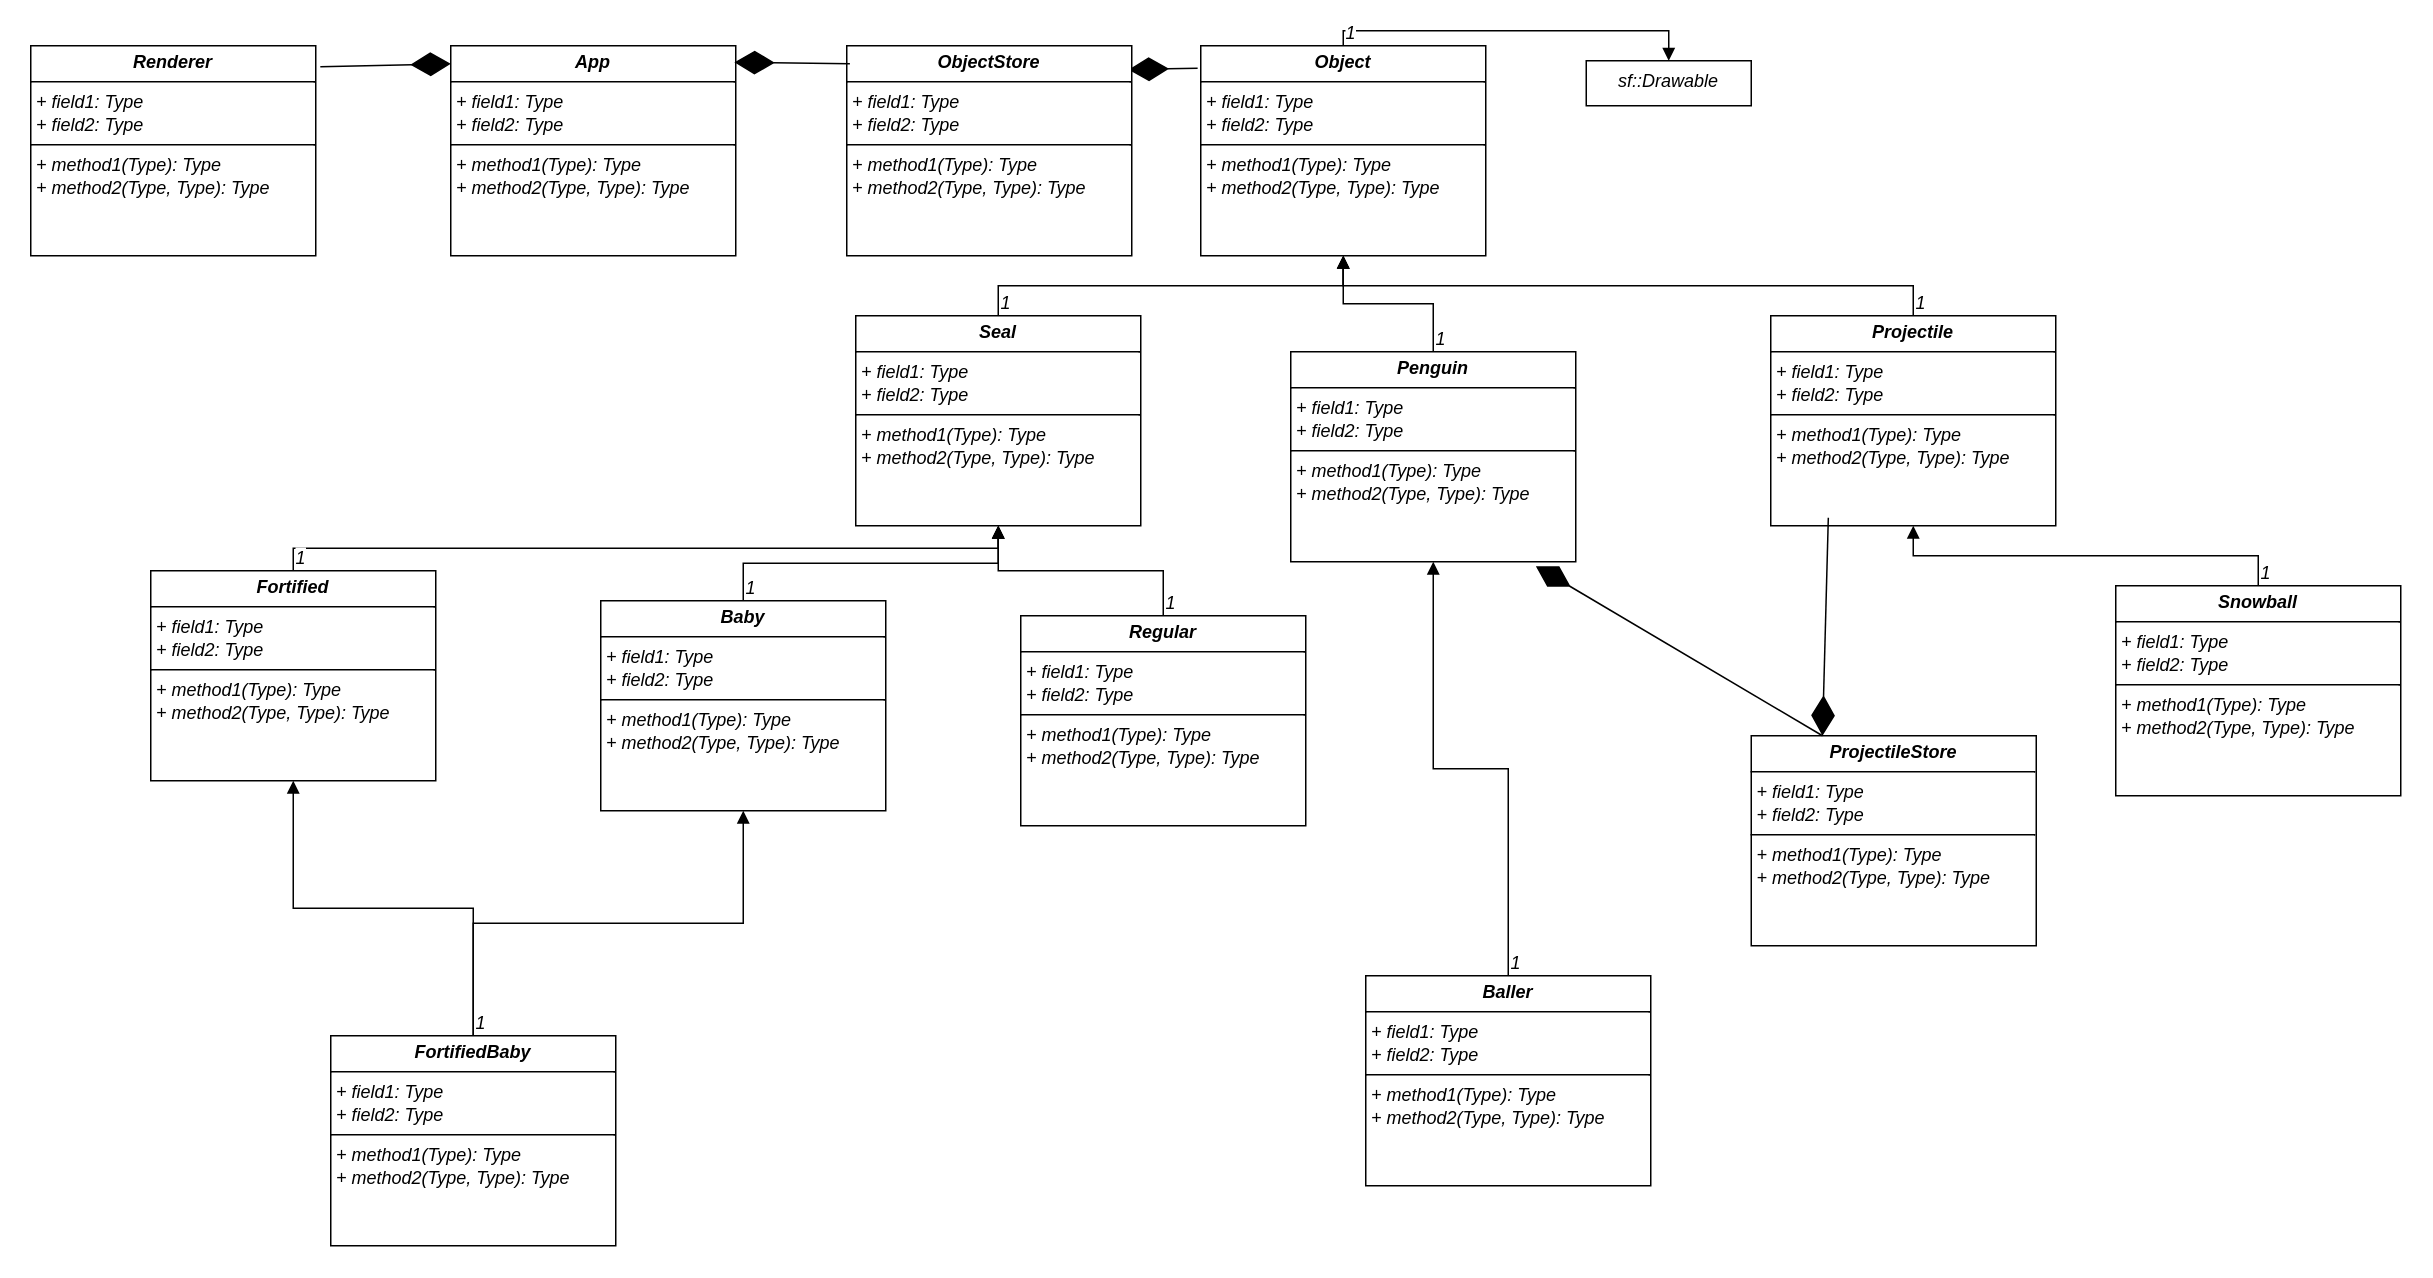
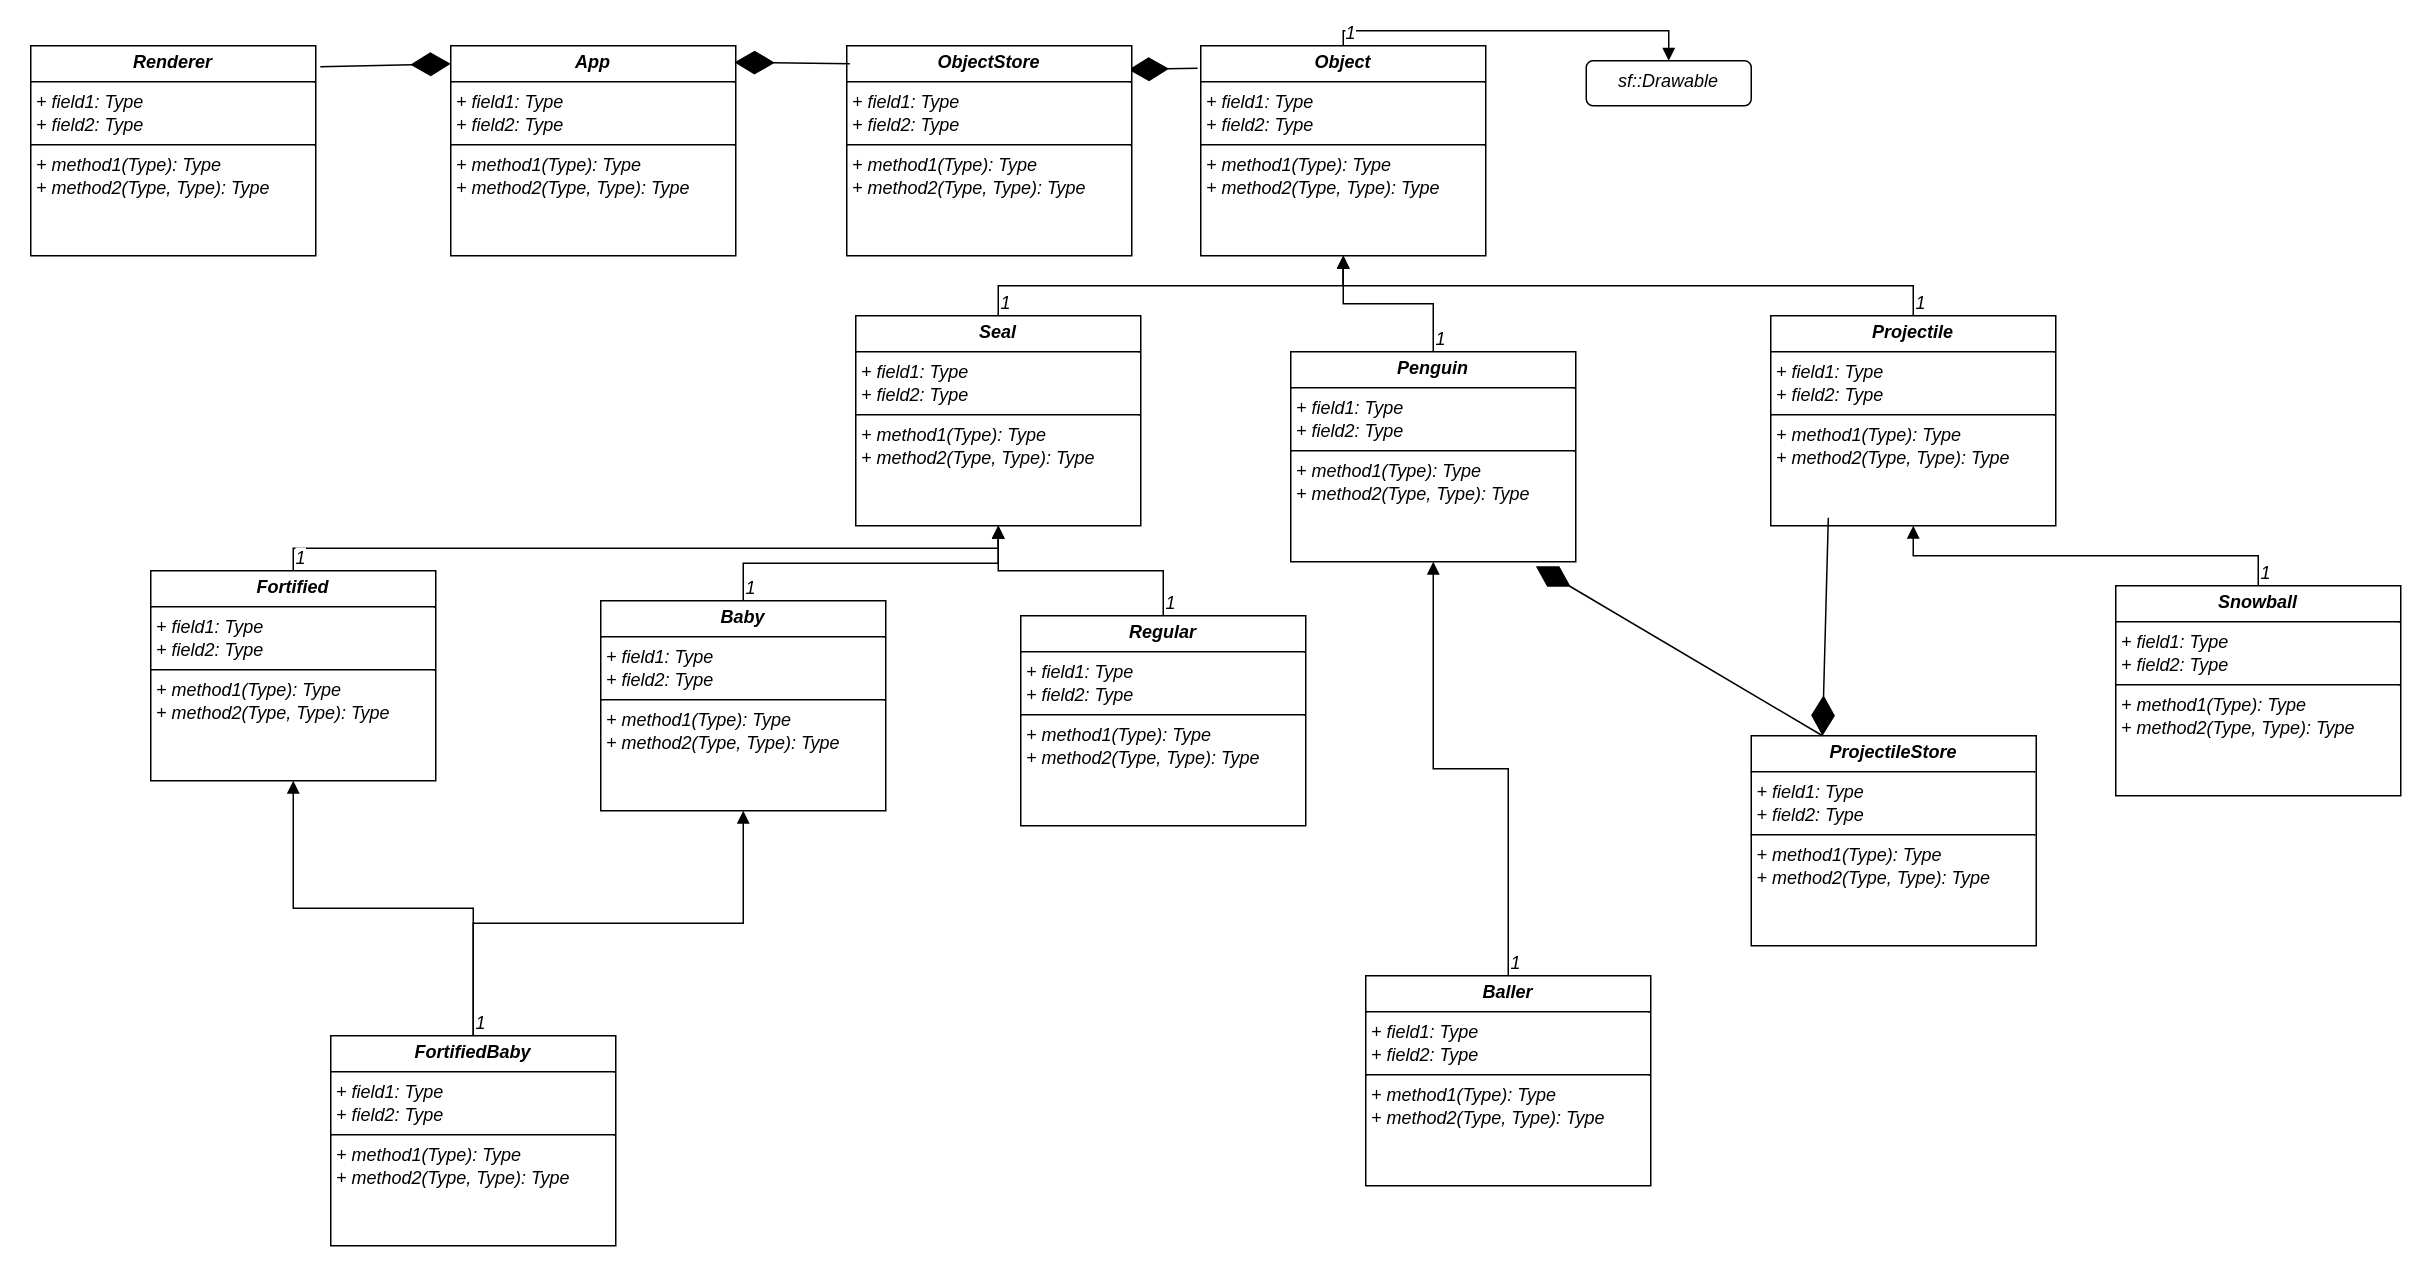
node "sf::Drawable": shape rectangle -> rounded rectangle
